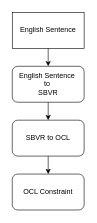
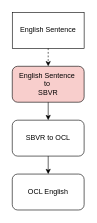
edge "English Sentence" -> "English Sentence to SBVR": style solid -> dashed
node "English Sentence to SBVR": fillcolor #ffffff -> #f8cecc
node "OCL Constraint": label "OCL Constraint" -> "OCL English"
